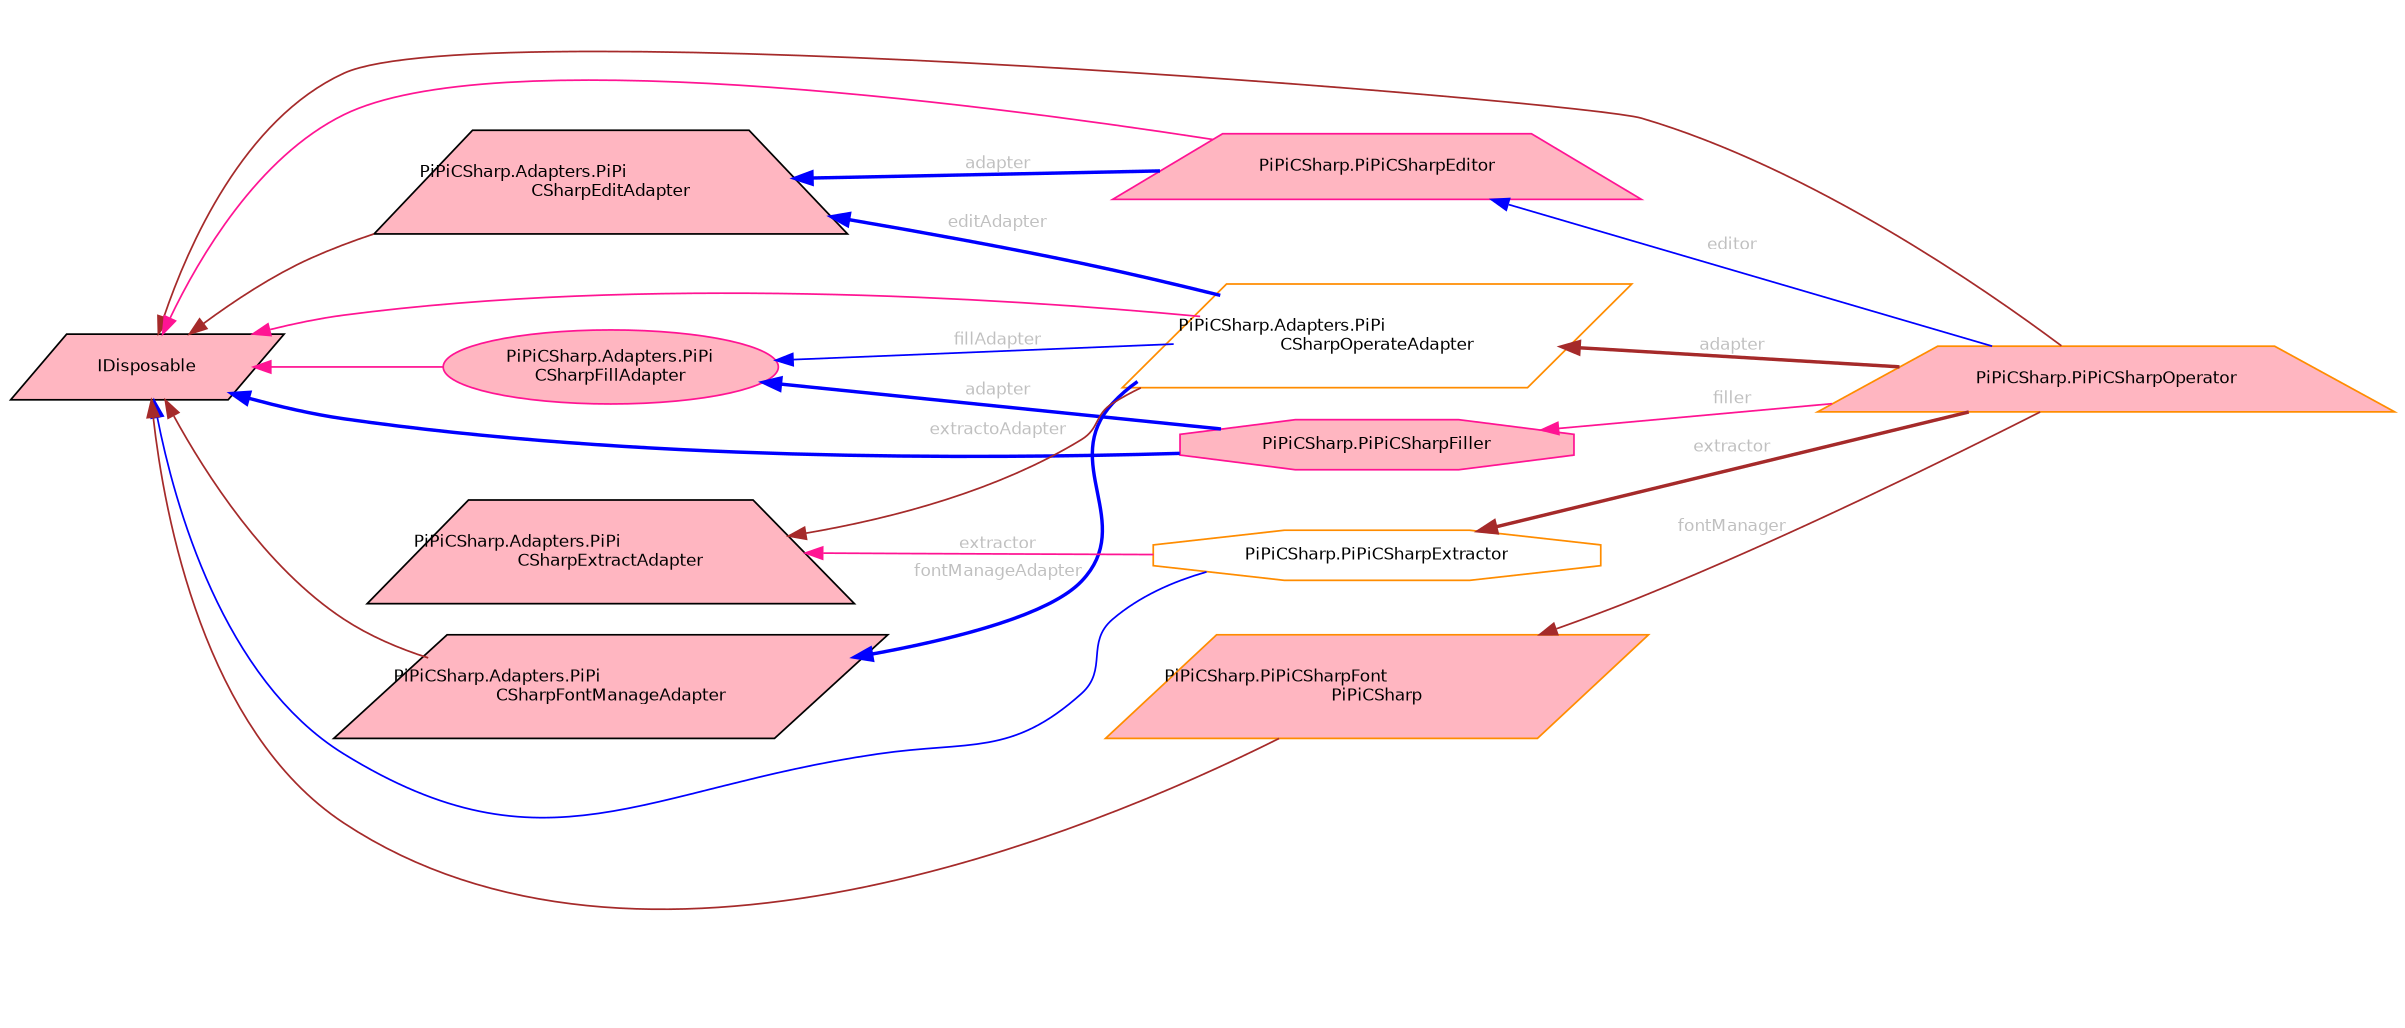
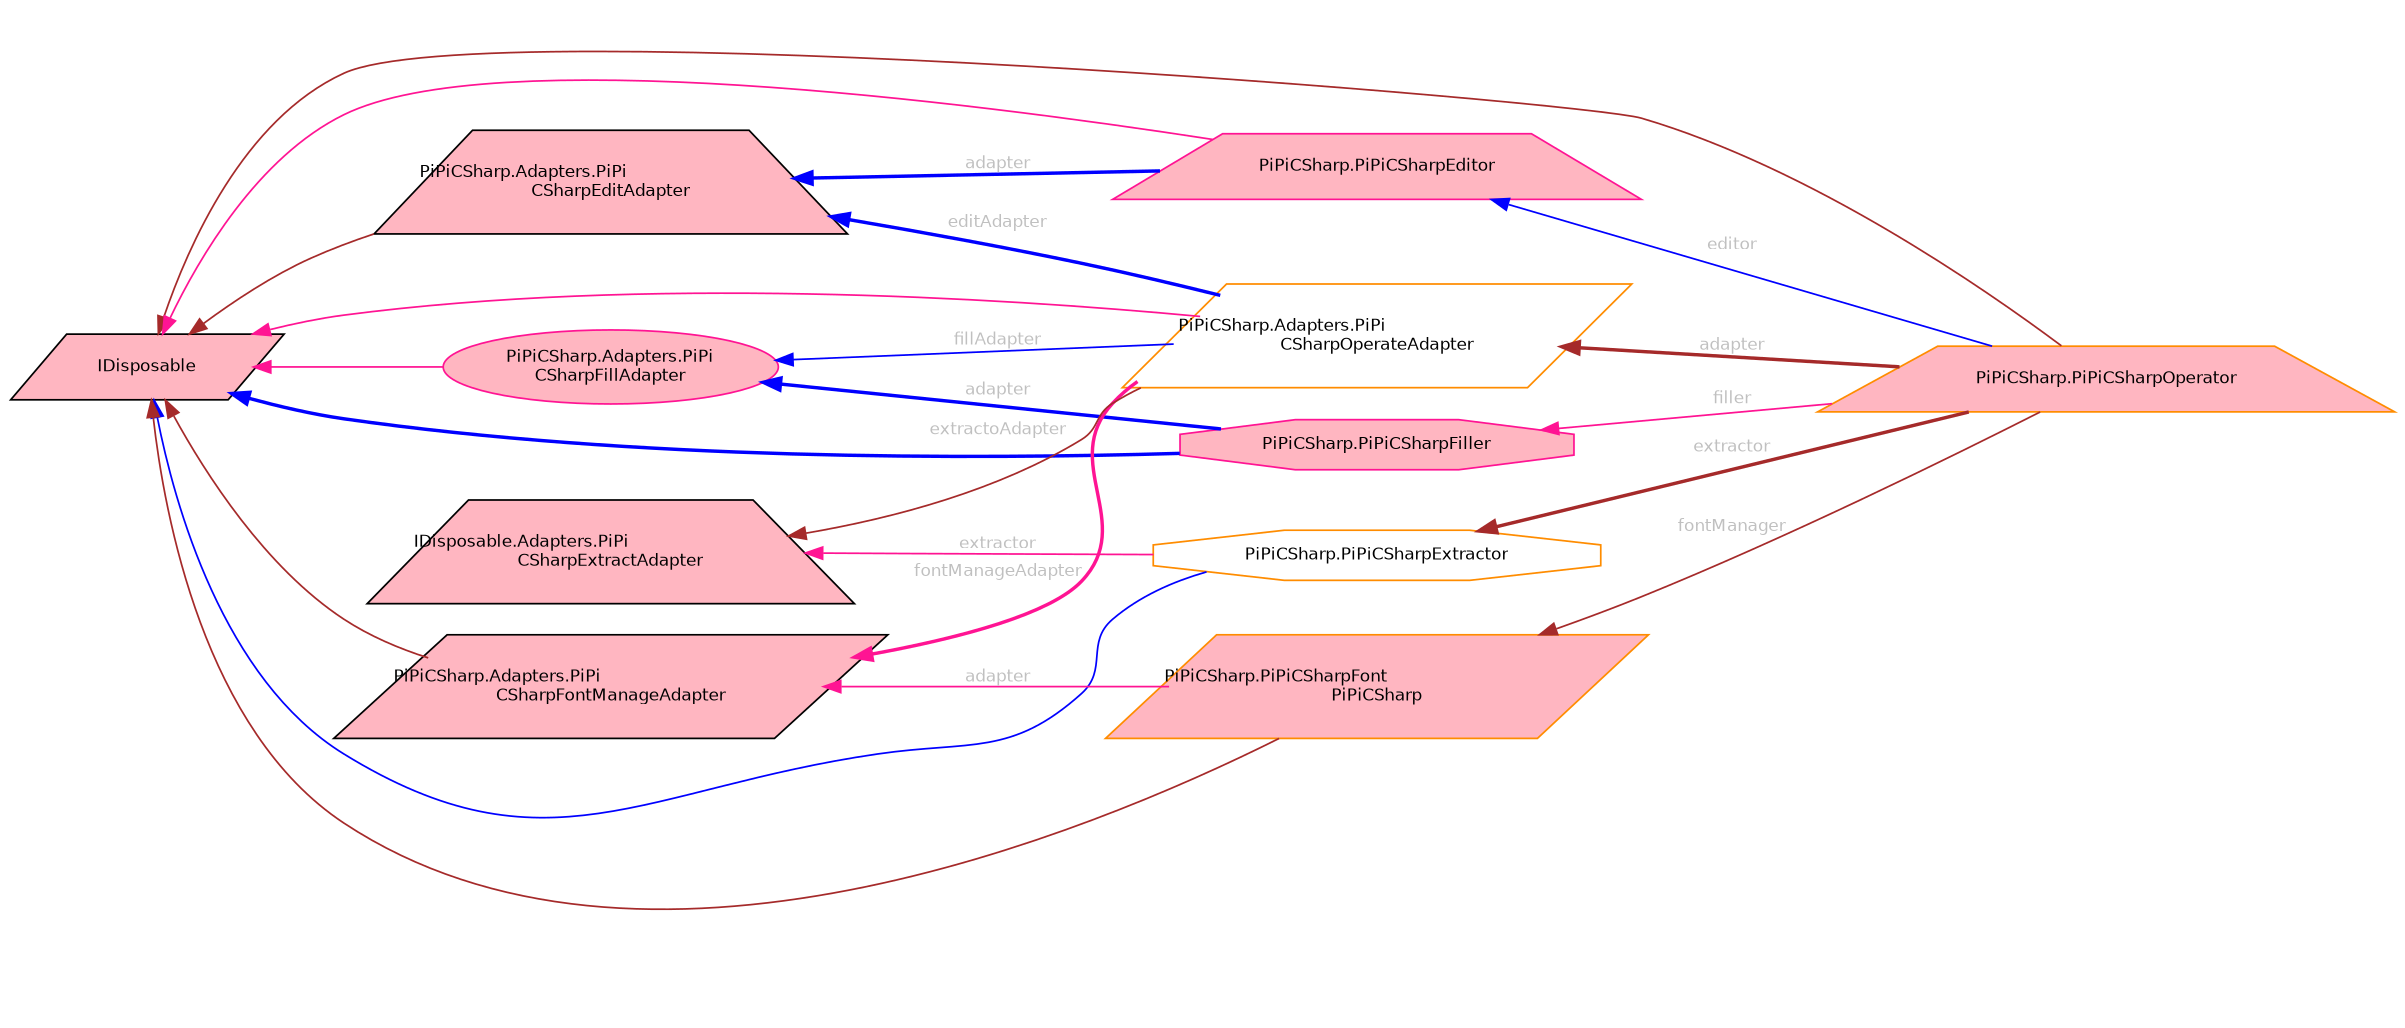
node "PiPiCSharp.Adapters.PiPi CSharpExtractAdapter": label "PiPiCSharp.Adapters.PiPi CSharpExtractAdapter" -> "IDisposable.Adapters.PiPi CSharpExtractAdapter"
edge "PiPiCSharp.Adapters.PiPi CSharpOperateAdapter" -> "PiPiCSharp.Adapters.PiPi CSharpFontManageAdapter": color blue -> deeppink
edge "PiPiCSharp.PiPiCSharpFont PiPiCSharp" -> "PiPiCSharp.Adapters.PiPi CSharpFontManageAdapter": added, label "adapter"
